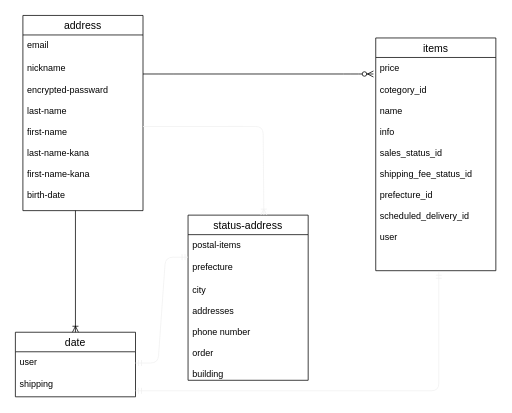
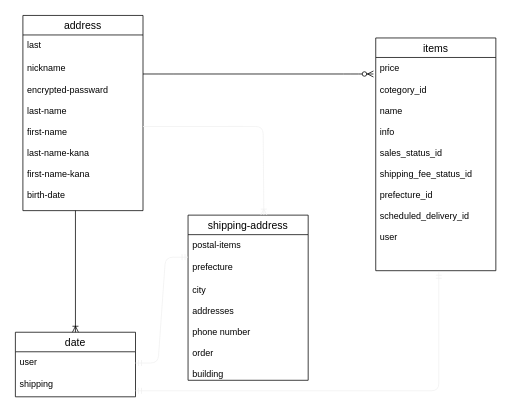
node "email": label "email" -> "last"
node "status-address": label "status-address" -> "shipping-address"
